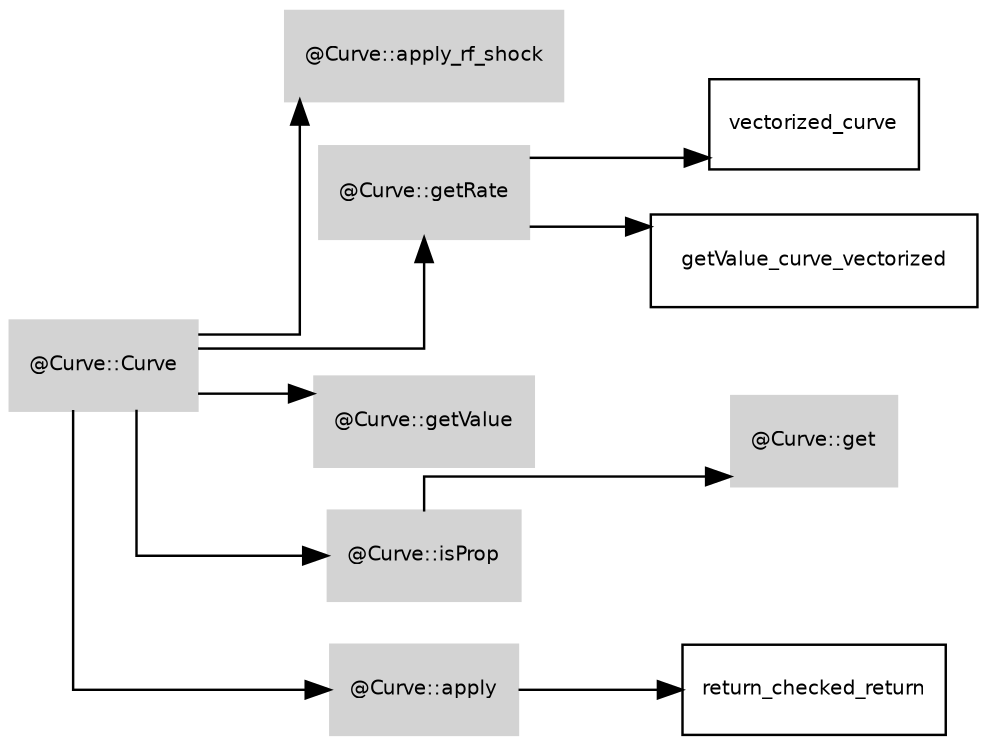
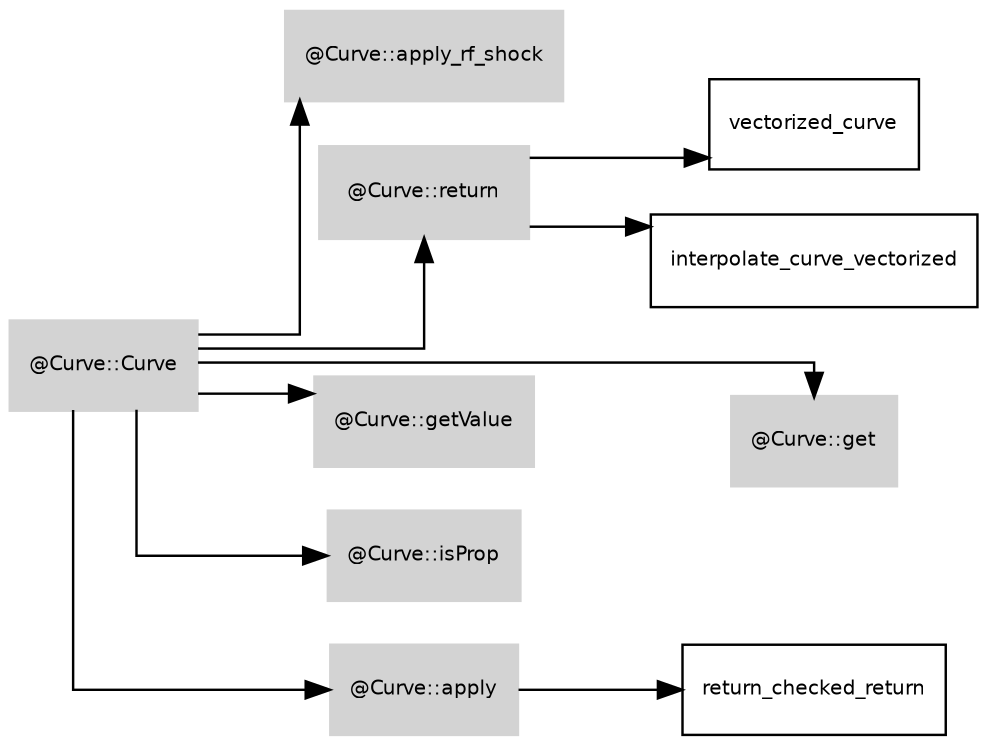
node "@Curve::getRate": label "@Curve::getRate" -> "@Curve::return"
node "getValue_curve_vectorized": label "getValue_curve_vectorized" -> "interpolate_curve_vectorized"
edge "@Curve::isProp" -> "@Curve::get": now "@Curve::Curve" -> "@Curve::get"
